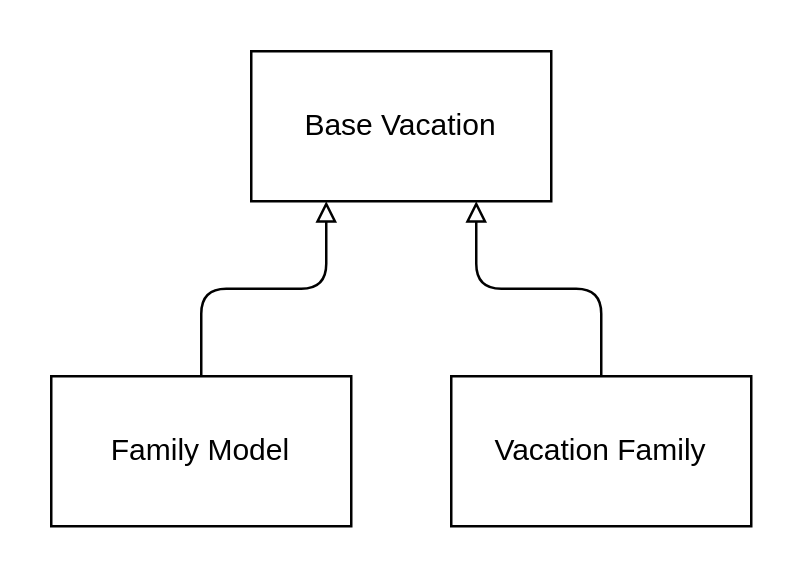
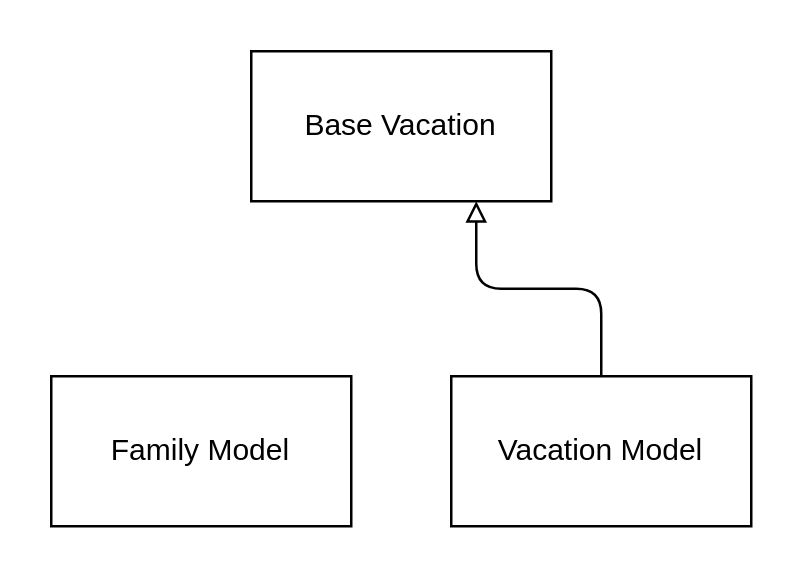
edge "Family Model" -> "Base Vacation": removed
node "Vacation Family": label "Vacation Family" -> "Vacation Model"
